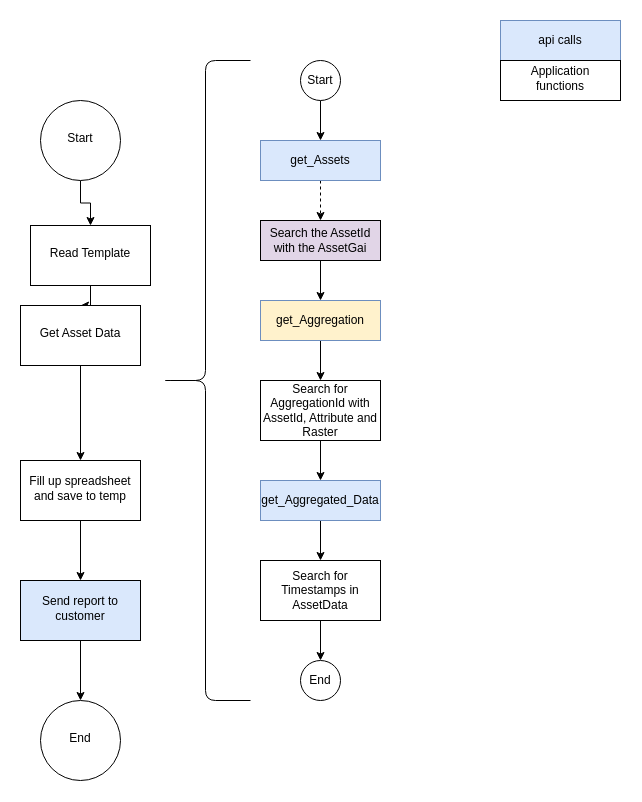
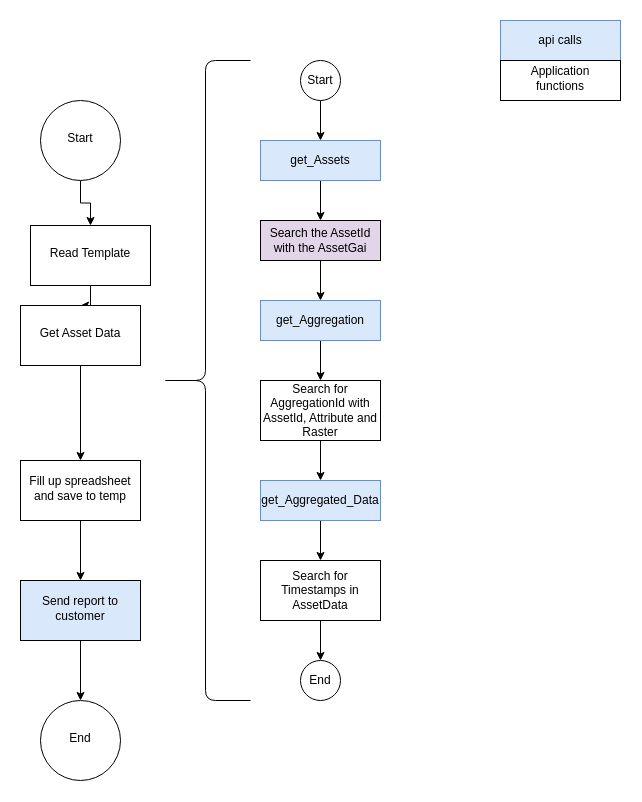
edge "get_Assets" -> "Search the AssetId with the AssetGai": style dashed -> solid
node "get_Aggregation": fillcolor #fff2cc -> #dae8fc
